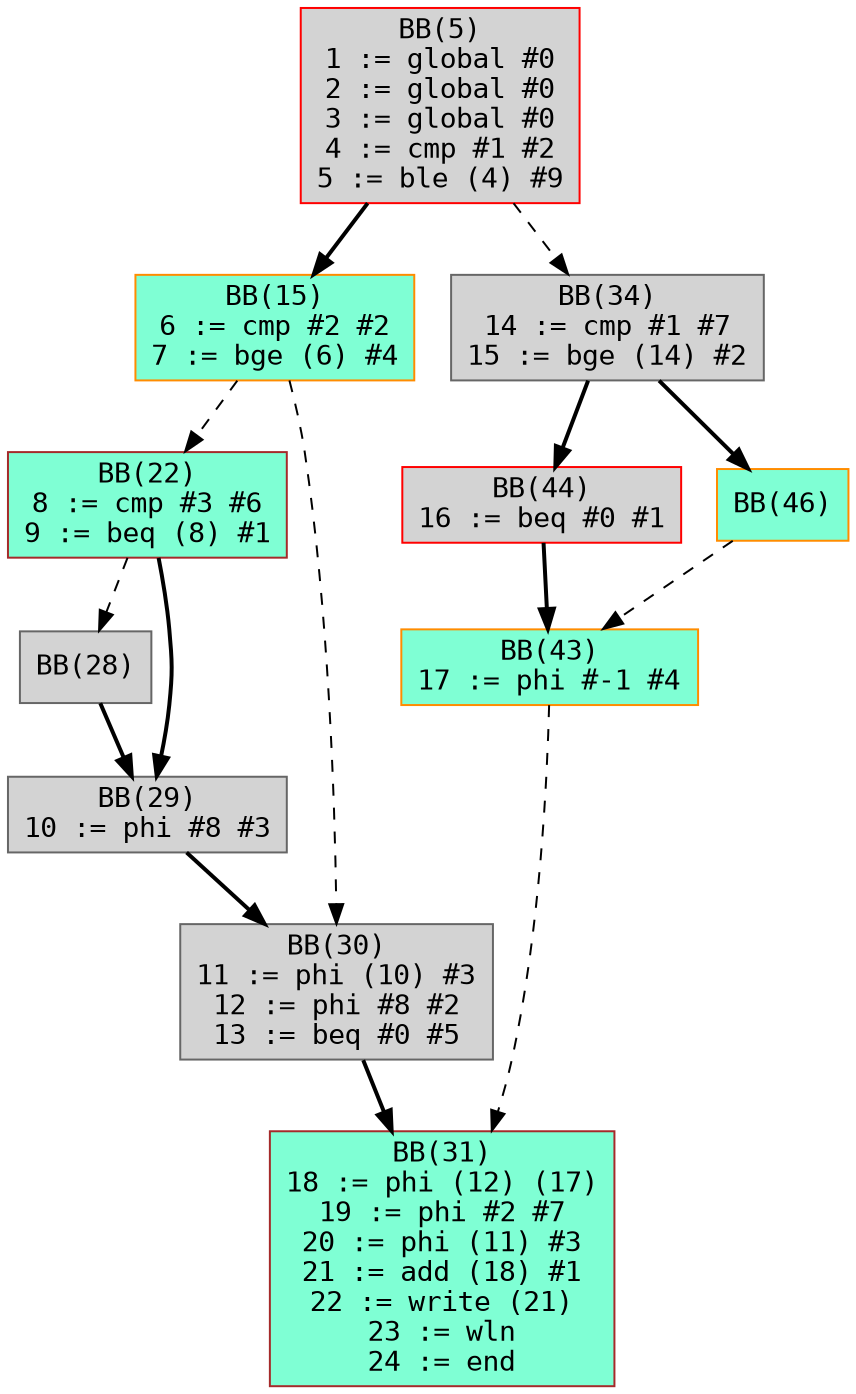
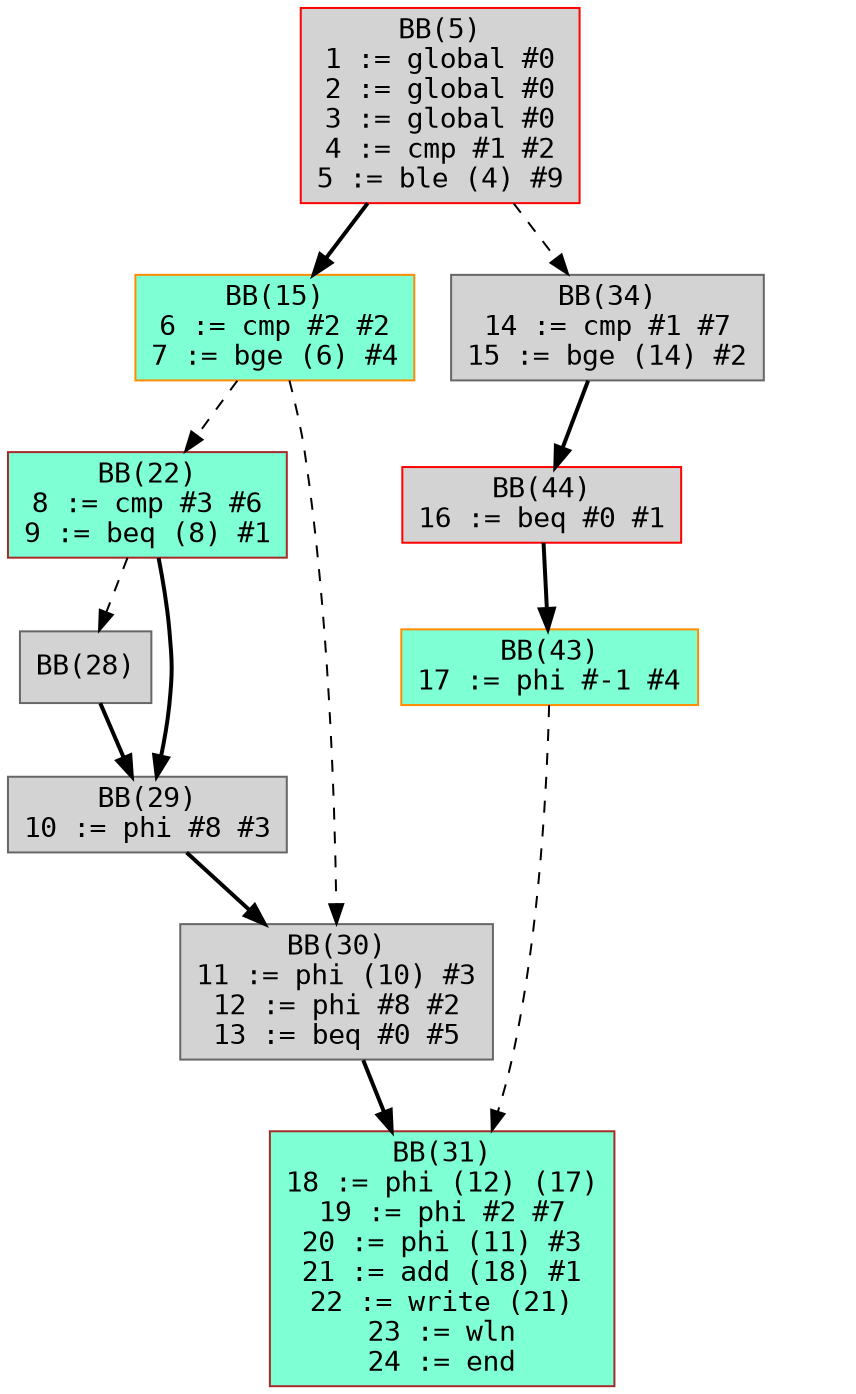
node "BB(46)": removed
